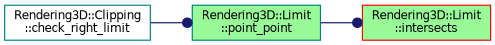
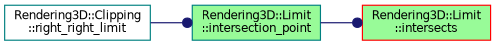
node "Rendering3D::Clipping ::check_right_limit": label "Rendering3D::Clipping ::check_right_limit" -> "Rendering3D::Clipping ::right_right_limit"
node "Rendering3D::Limit ::point_point": label "Rendering3D::Limit ::point_point" -> "Rendering3D::Limit ::intersection_point"
